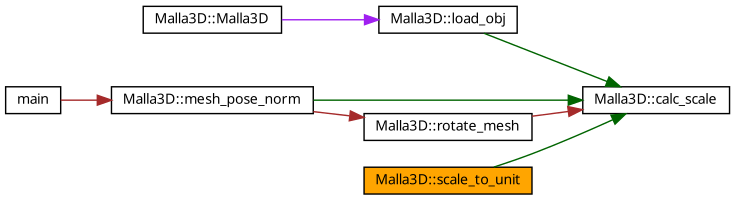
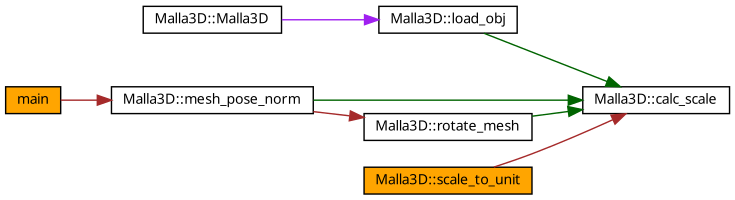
node "main": fillcolor white -> orange
edge "Malla3D::rotate_mesh" -> "Malla3D::calc_scale": color brown -> darkgreen
edge "Malla3D::scale_to_unit" -> "Malla3D::calc_scale": color darkgreen -> brown
